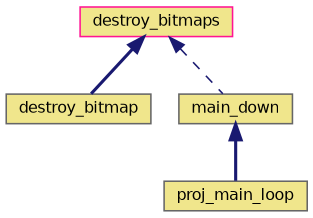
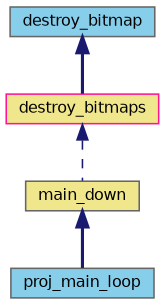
edge "destroy_bitmap" -> "destroy_bitmaps": reversed
node "destroy_bitmap": fillcolor khaki -> skyblue
node "proj_main_loop": fillcolor khaki -> skyblue
